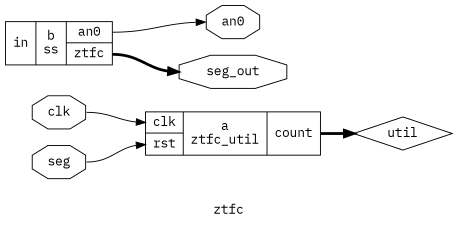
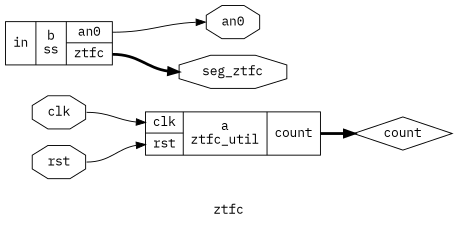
node "seg_out": label "seg_out" -> "seg_ztfc"
node "util": label "util" -> "count"
node "seg": label "seg" -> "rst"
